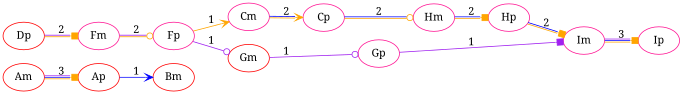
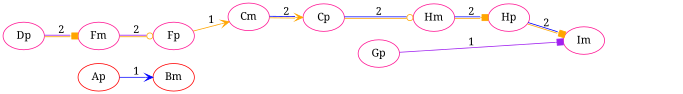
node "Dp": color red -> deeppink
node "Ip": removed
node "Gm": removed
node "Am": removed
